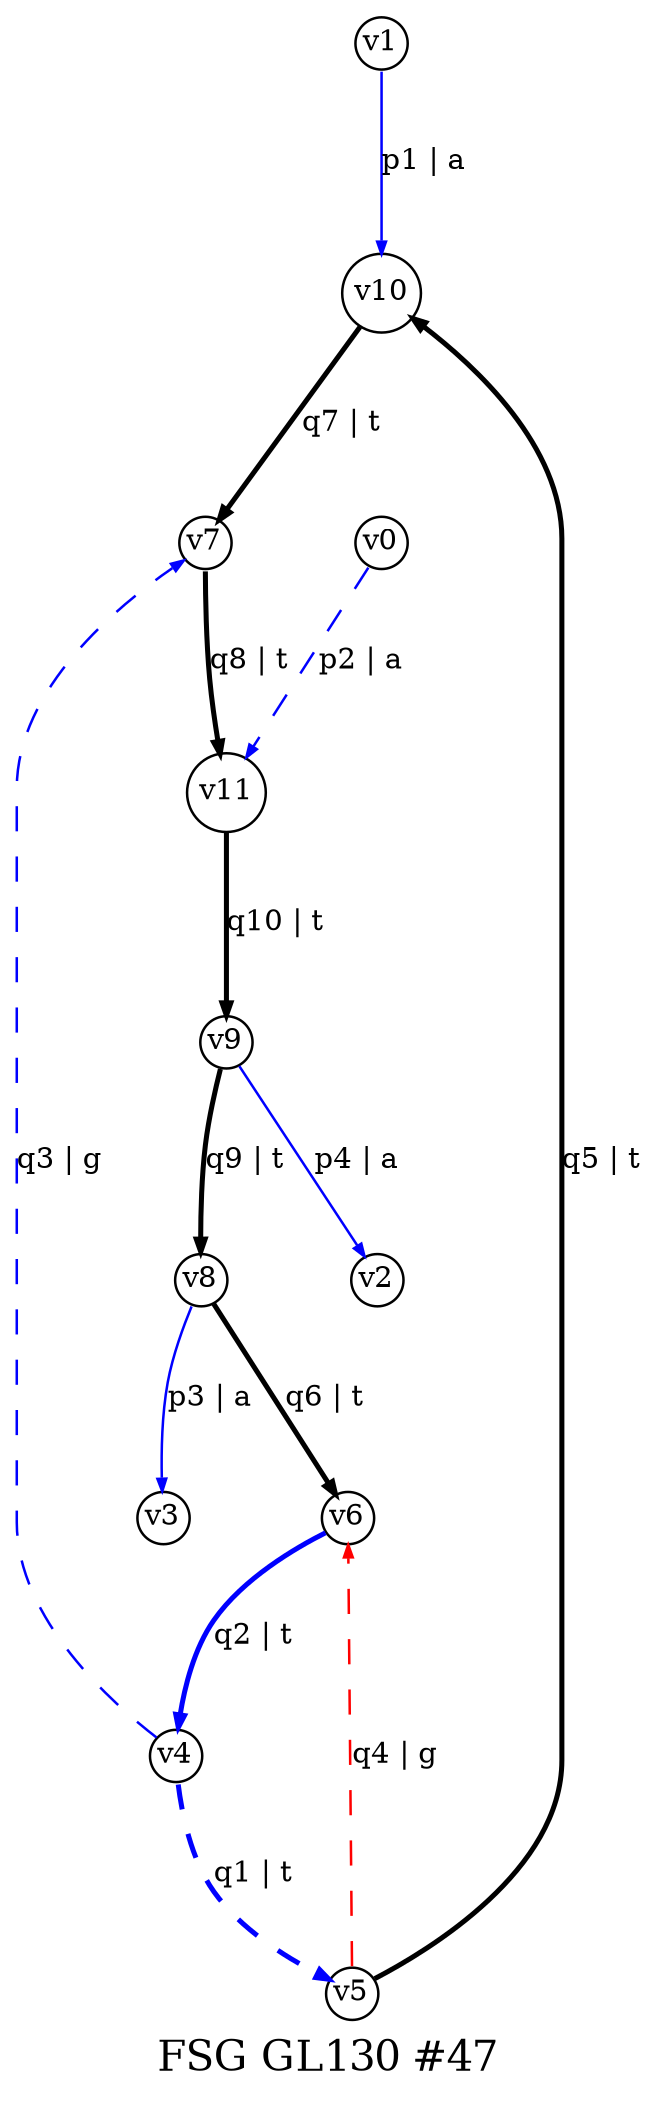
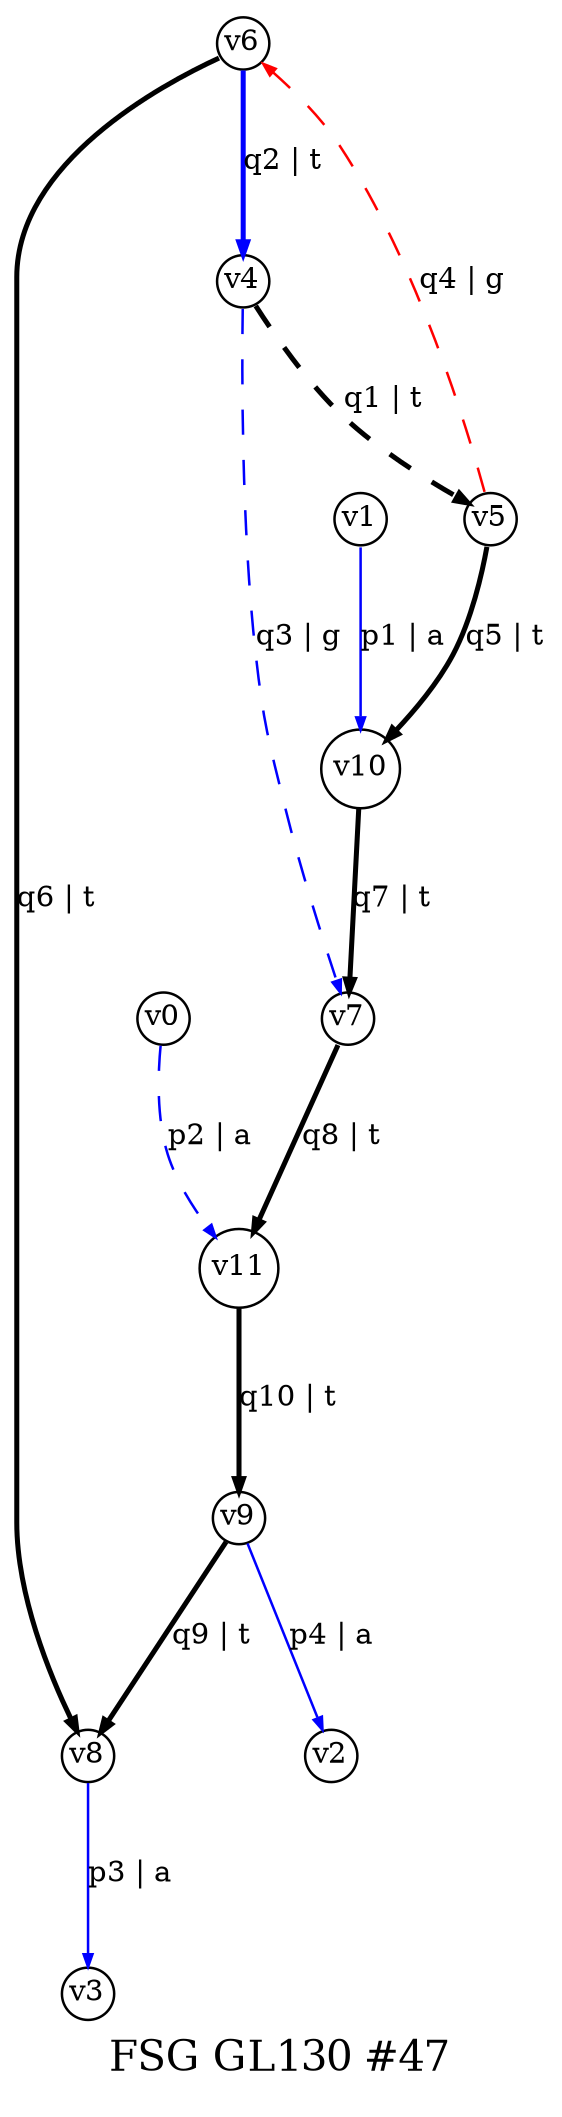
edge "v8" -> "v6": reversed
edge "v4" -> "v5": color blue -> black
